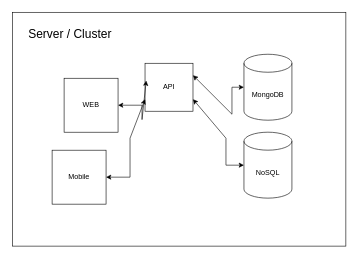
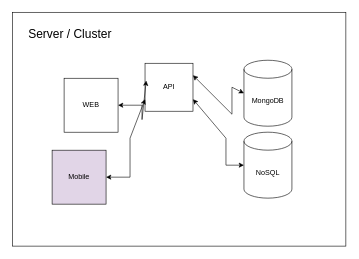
node "MongoDB": moved (268, 87) -> (268, 93)
node "Mobile": fillcolor #ffffff -> #e1d5e7
